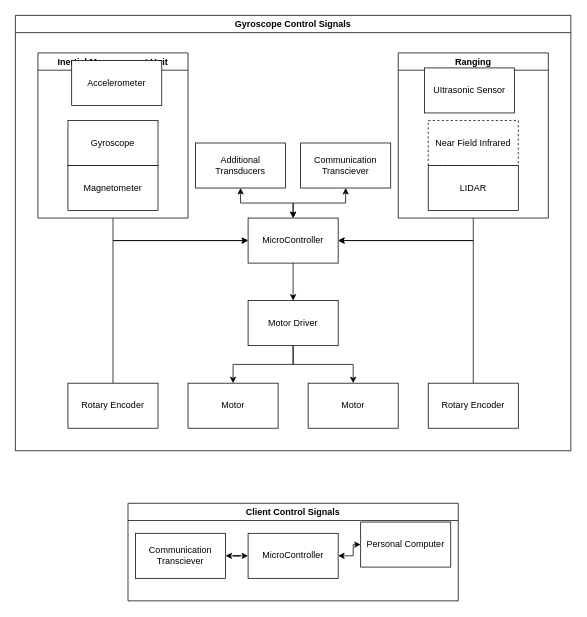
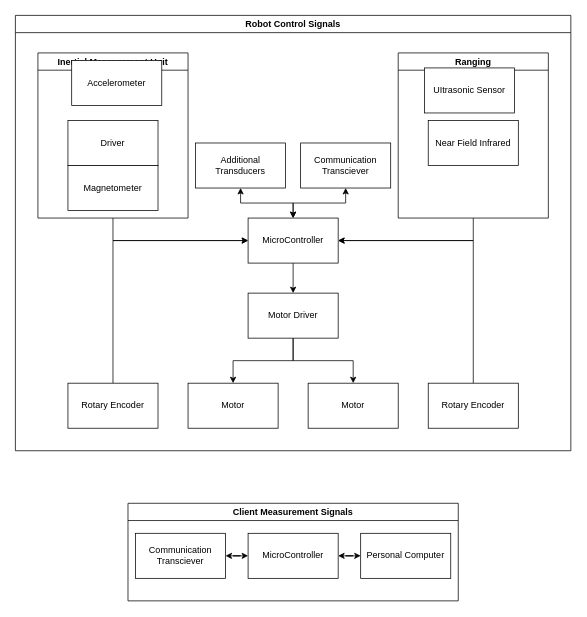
node "Gyroscope Control Signals": label "Gyroscope Control Signals" -> "Robot Control Signals"
node "Gyroscope": label "Gyroscope" -> "Driver"
node "Near Field Infrared": style dashed -> solid
node "LIDAR": removed
node "Motor Driver": moved (293, 323) -> (293, 315)
node "Client Control Signals": label "Client Control Signals" -> "Client Measurement Signals"
node "Personal Computer": moved (405, 544) -> (405, 555)
